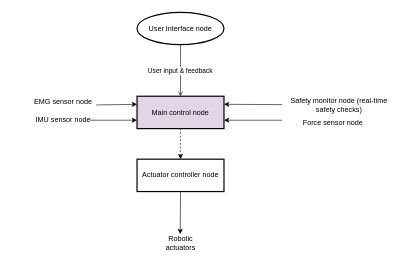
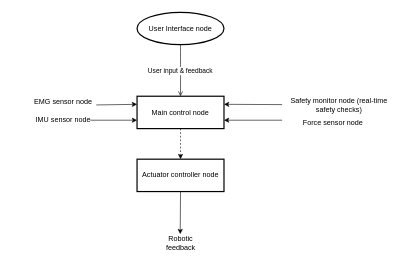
node "Main control node": fillcolor #e1d5e7 -> #ffffff
node "Robotic actuators": label "Robotic actuators" -> "Robotic feedback"
